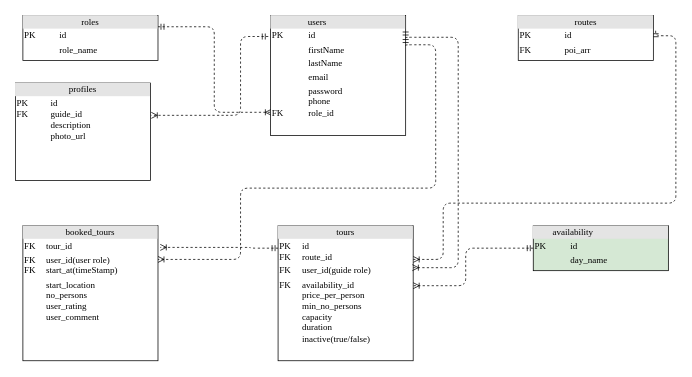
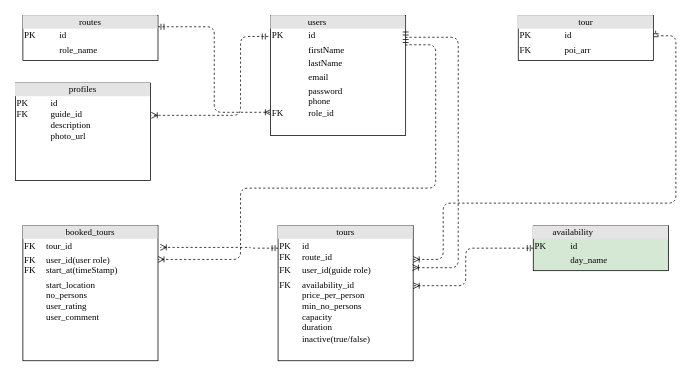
node "roles PK id role_name": label "roles PK id role_name" -> "routes PK id role_name"
node "routes PK id FK poi_arr": label "routes PK id FK poi_arr" -> "tour PK id FK poi_arr"
